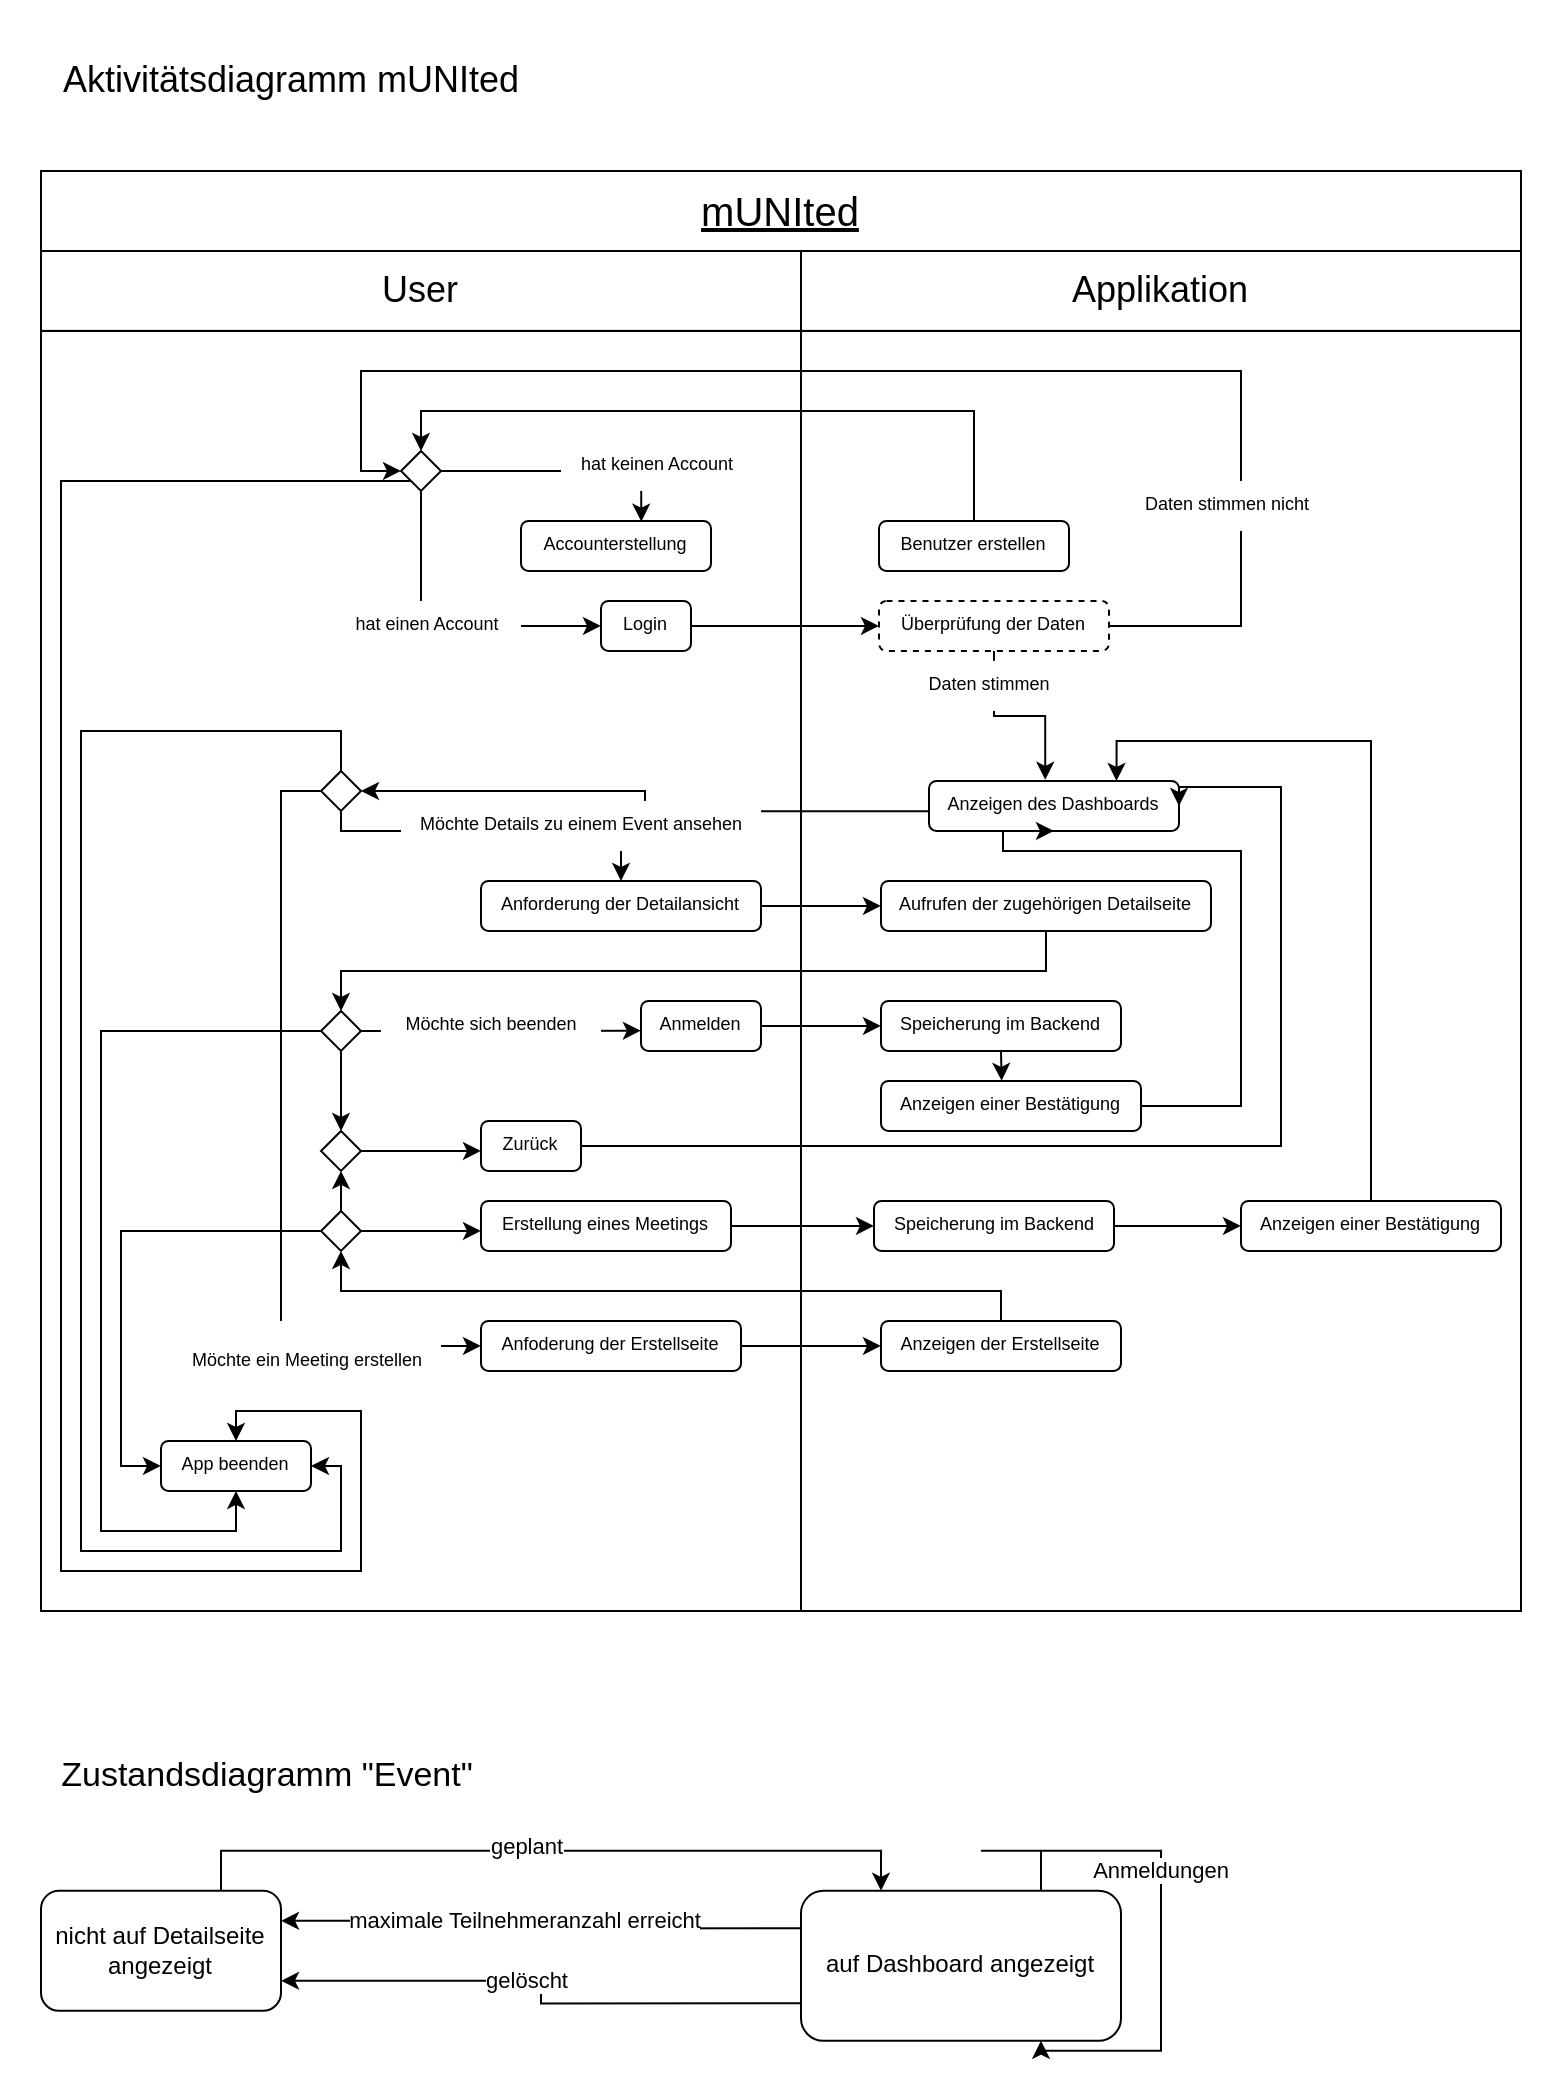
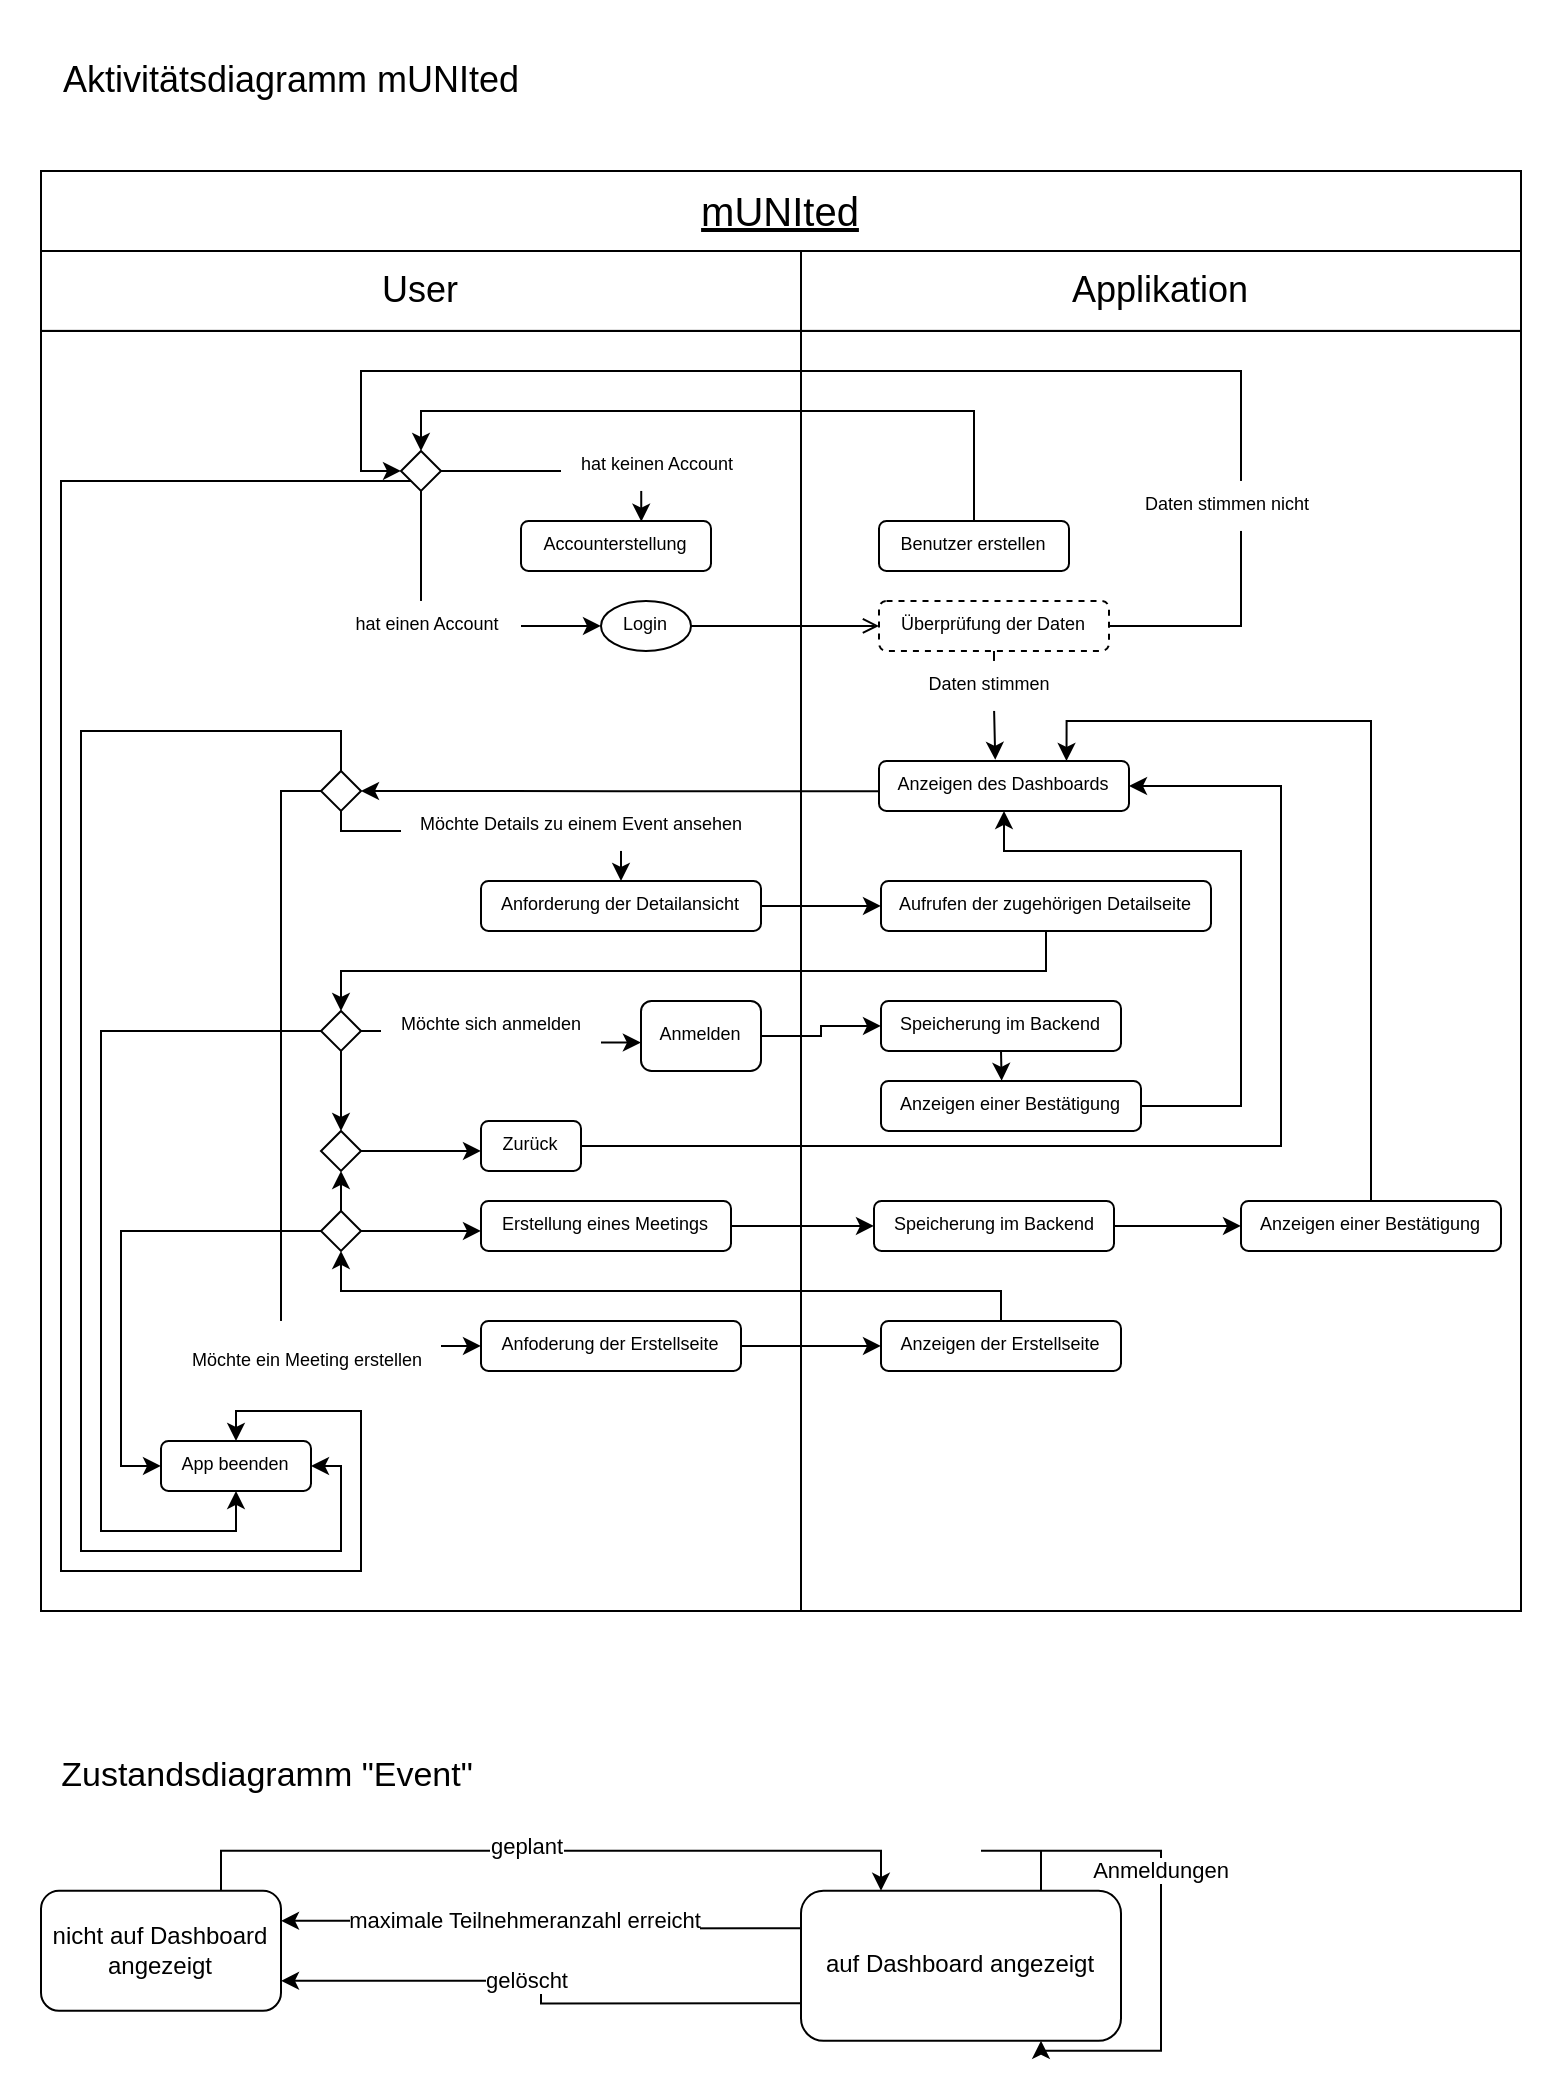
node "Login": shape rounded rectangle -> ellipse
edge "Login" -> "Überprüfung der Daten": arrowhead classic -> open
node "Anzeigen des Dashboards": moved (1054, 806) -> (1004, 786)
node "Möchte sich beenden": label "Möchte sich beenden" -> "Möchte sich anmelden"
node "Anmelden": size 120x50 -> 120x70
node "nicht auf Detailseite angezeigt": label "nicht auf Detailseite angezeigt" -> "nicht auf Dashboard angezeigt"
